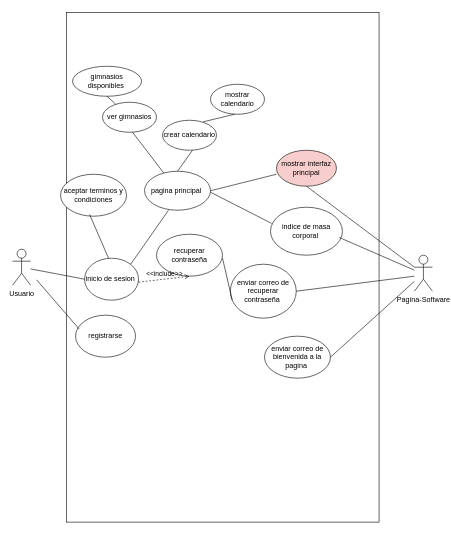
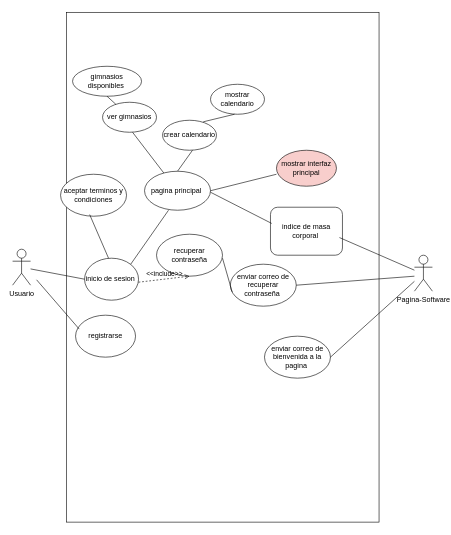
edge "mostrar interfaz principal" -- "Pagina-Software": removed
node "indice de masa corporal": shape ellipse -> rounded rectangle
node "enviar correo de recuperar contraseña": size 66x54 -> 66x42
